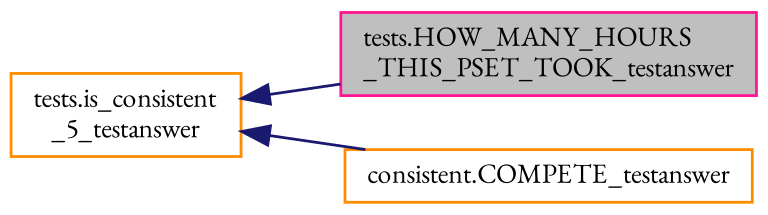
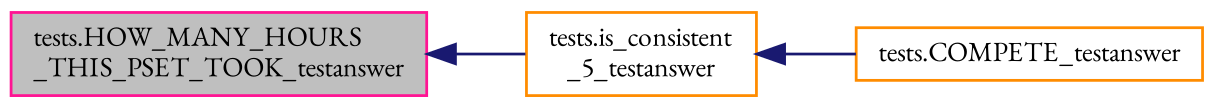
edge "tests.HOW_MANY_HOURS _THIS_PSET_TOOK_testanswer" -> "tests.is_consistent _5_testanswer": reversed
node "consistent.COMPETE_testanswer": label "consistent.COMPETE_testanswer" -> "tests.COMPETE_testanswer"
